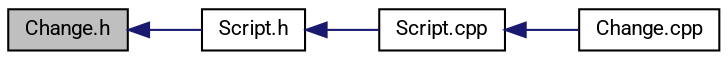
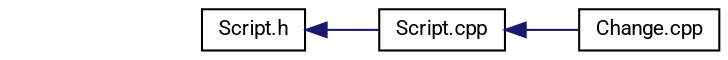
node "Change.h": removed
